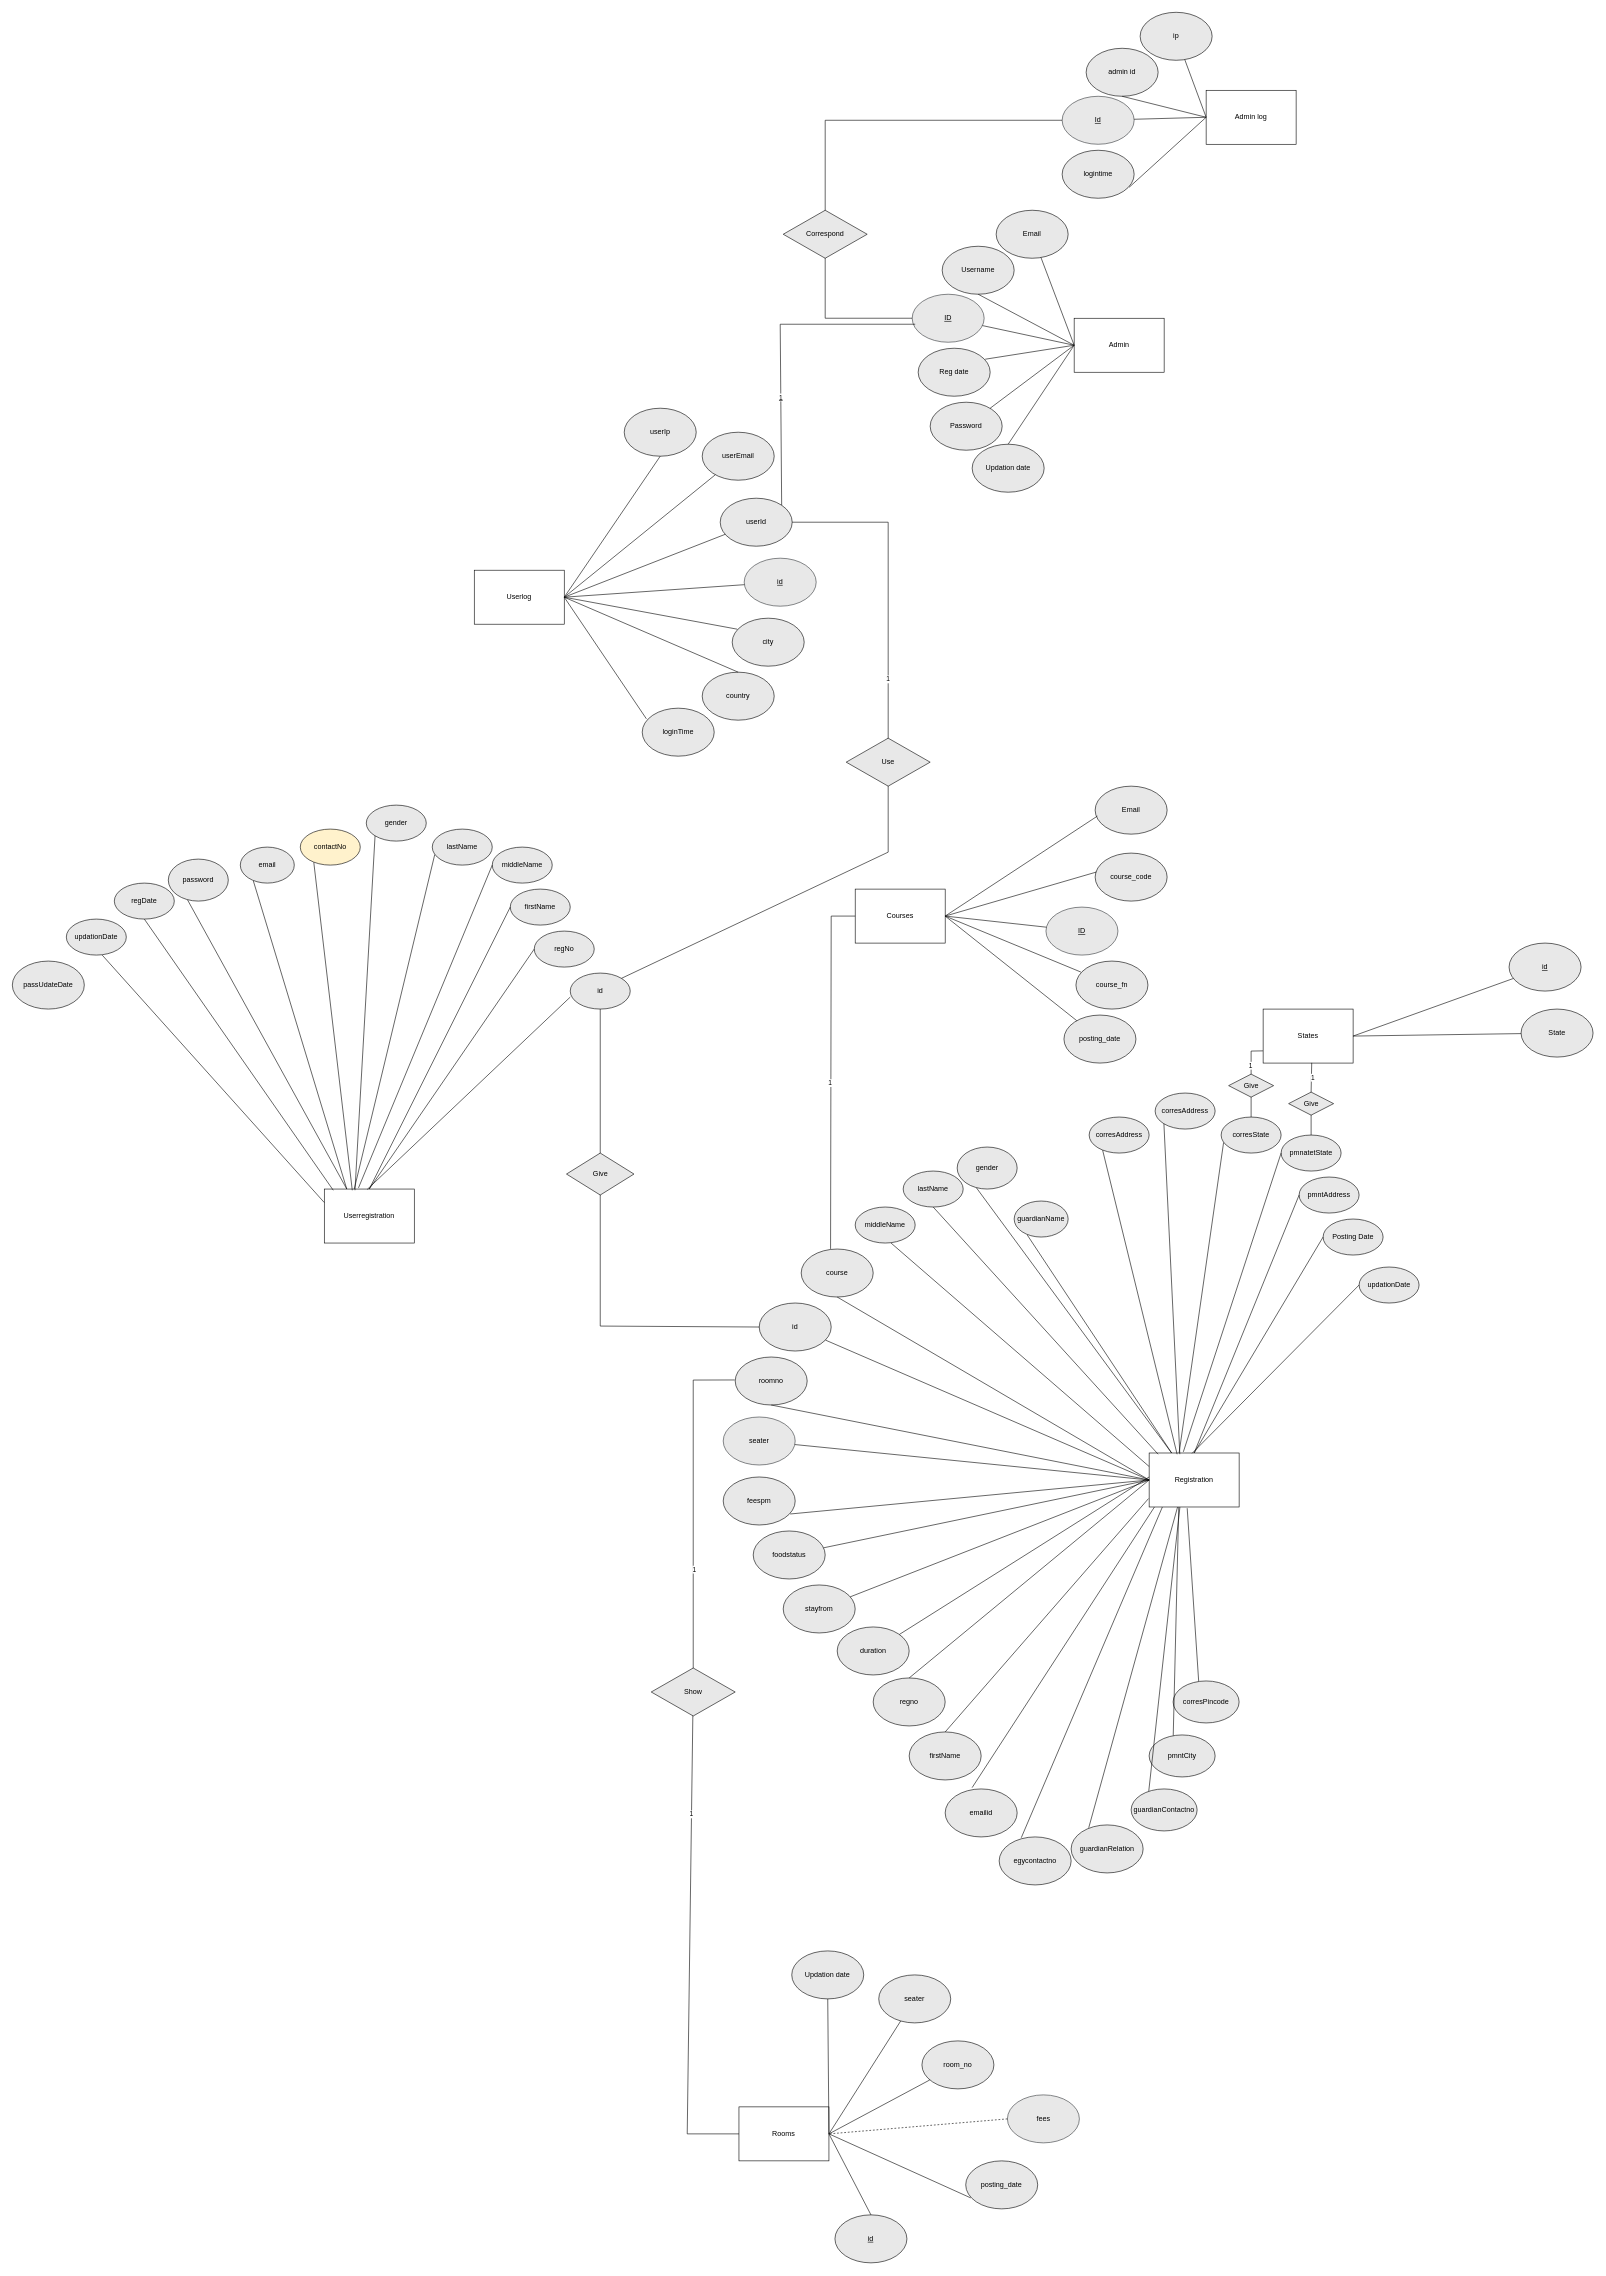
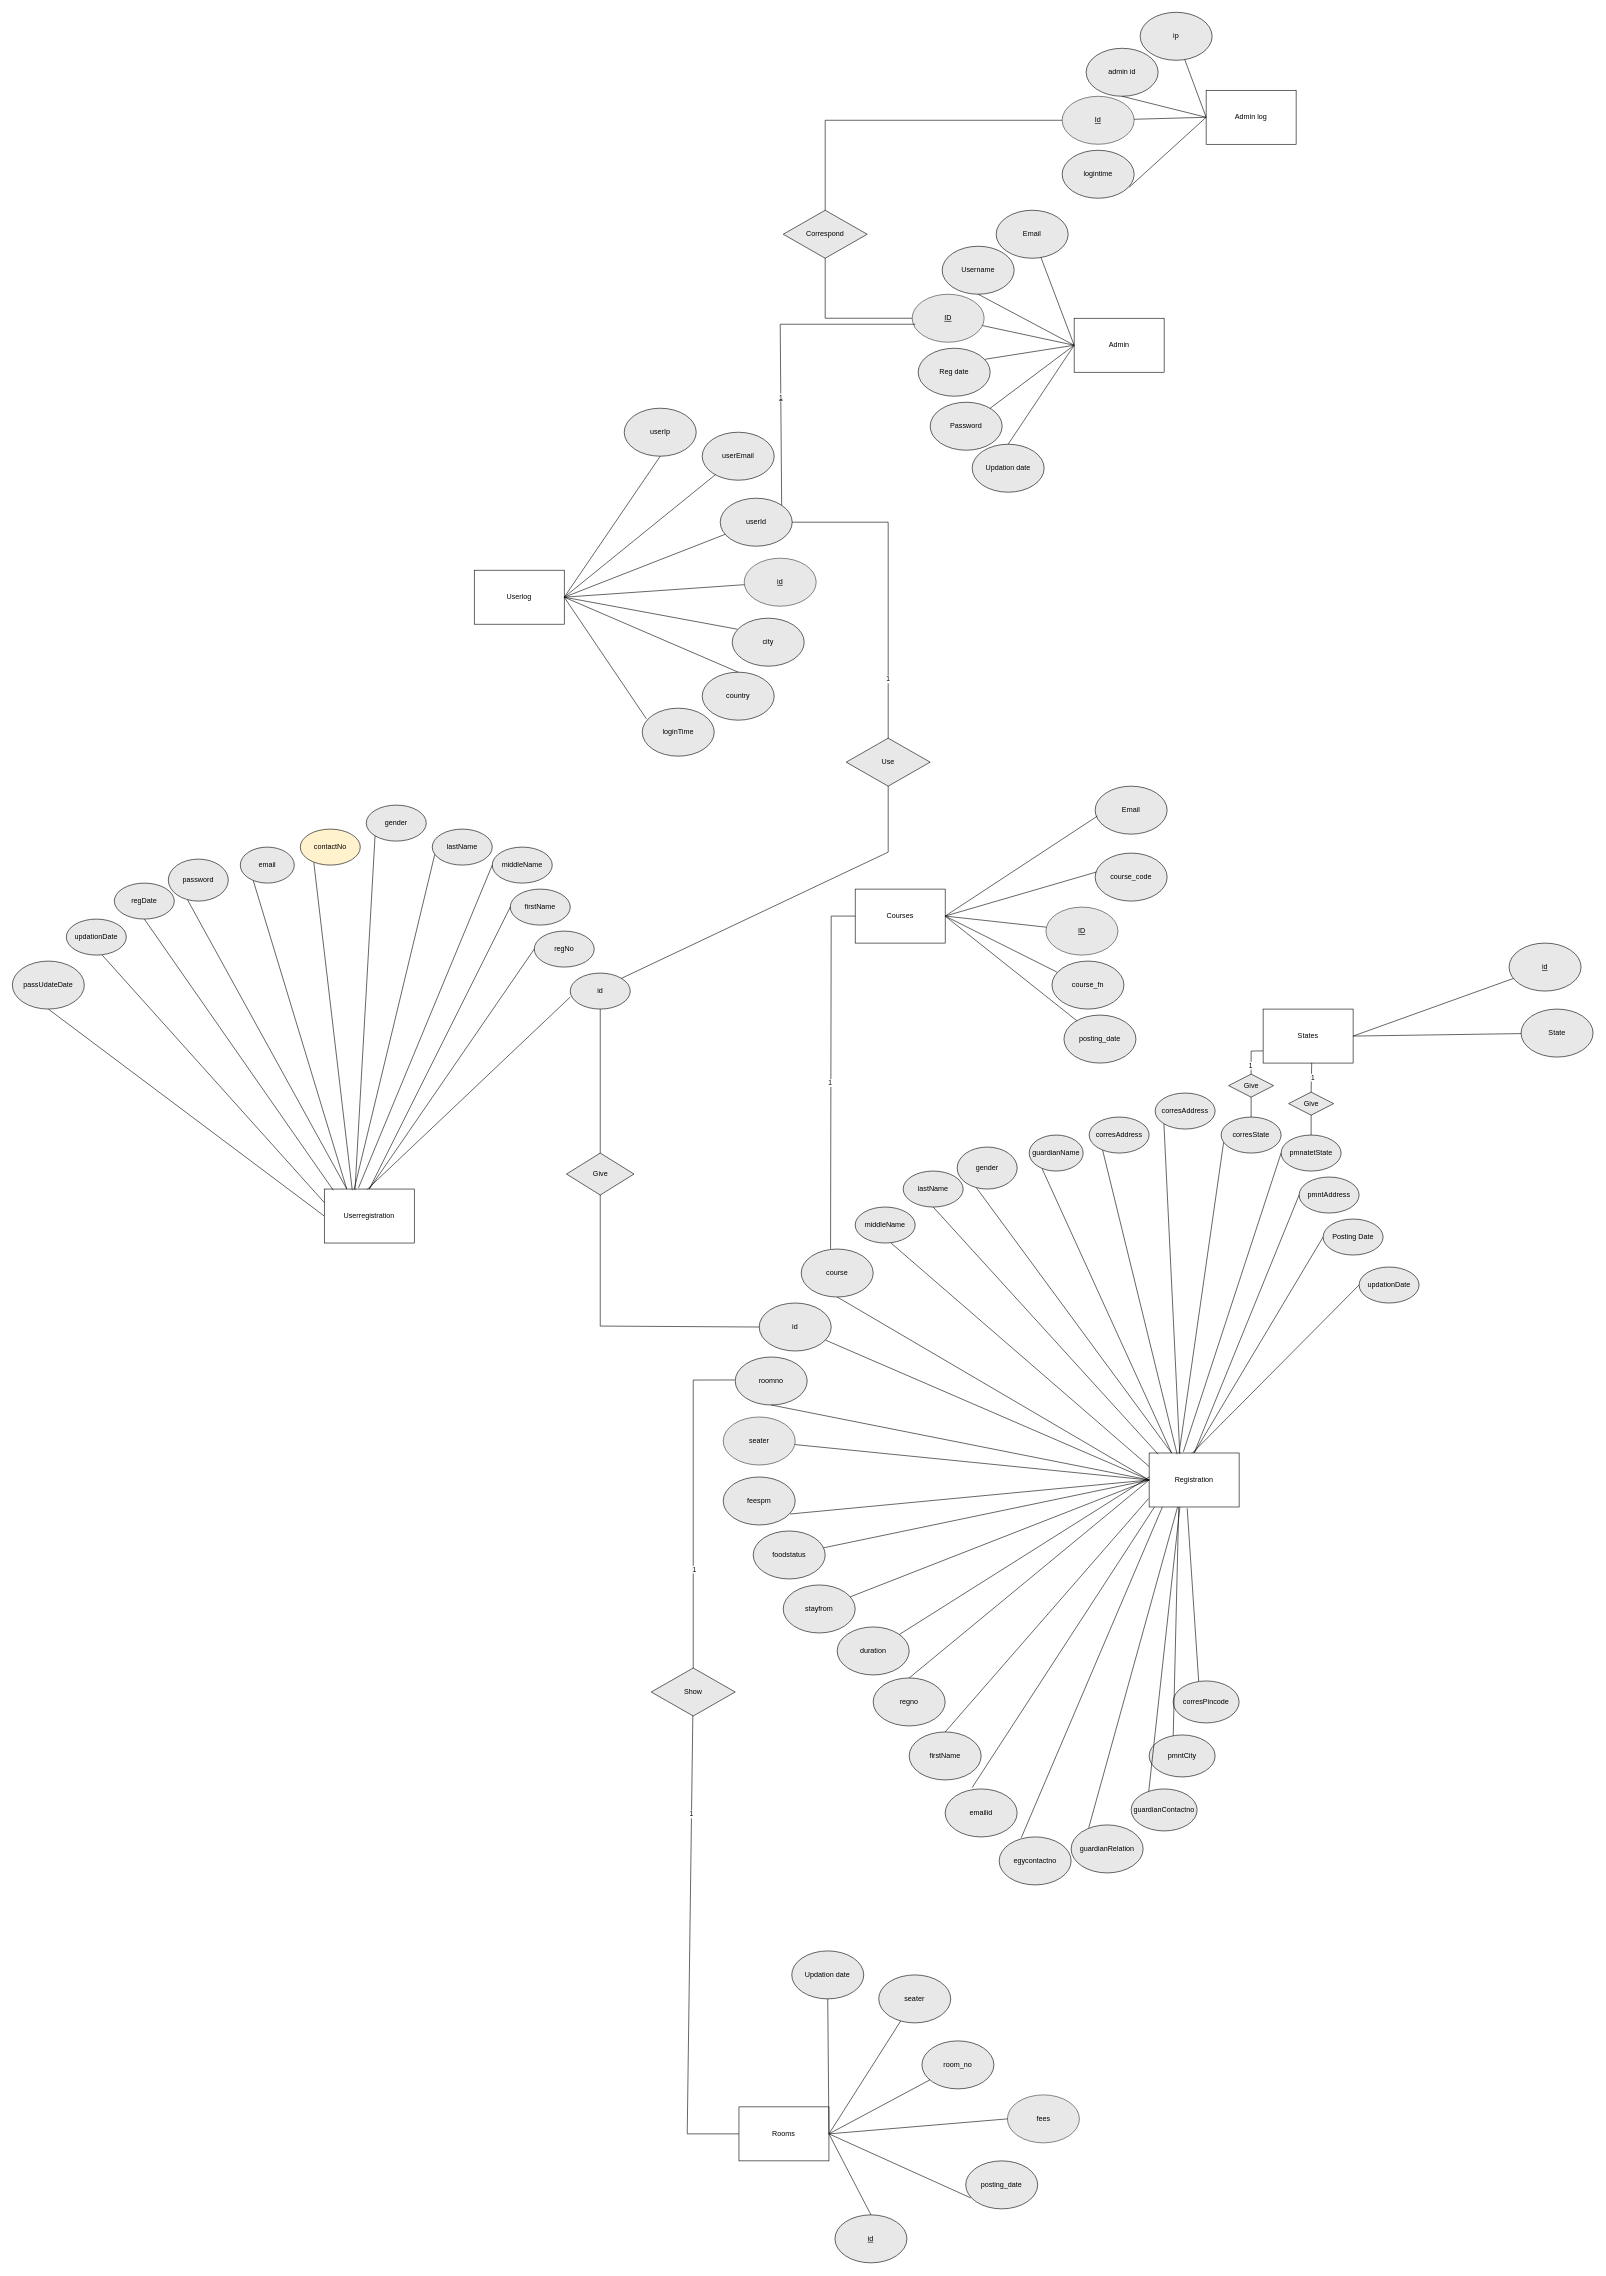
node "course_fn": moved (1112, 985) -> (1088, 985)
edge "passUdateDate" -- "Userregistration": added
node "guardianName": moved (1041, 1219) -> (1056, 1153)
edge "fees" -- "Rooms": style dashed -> solid
